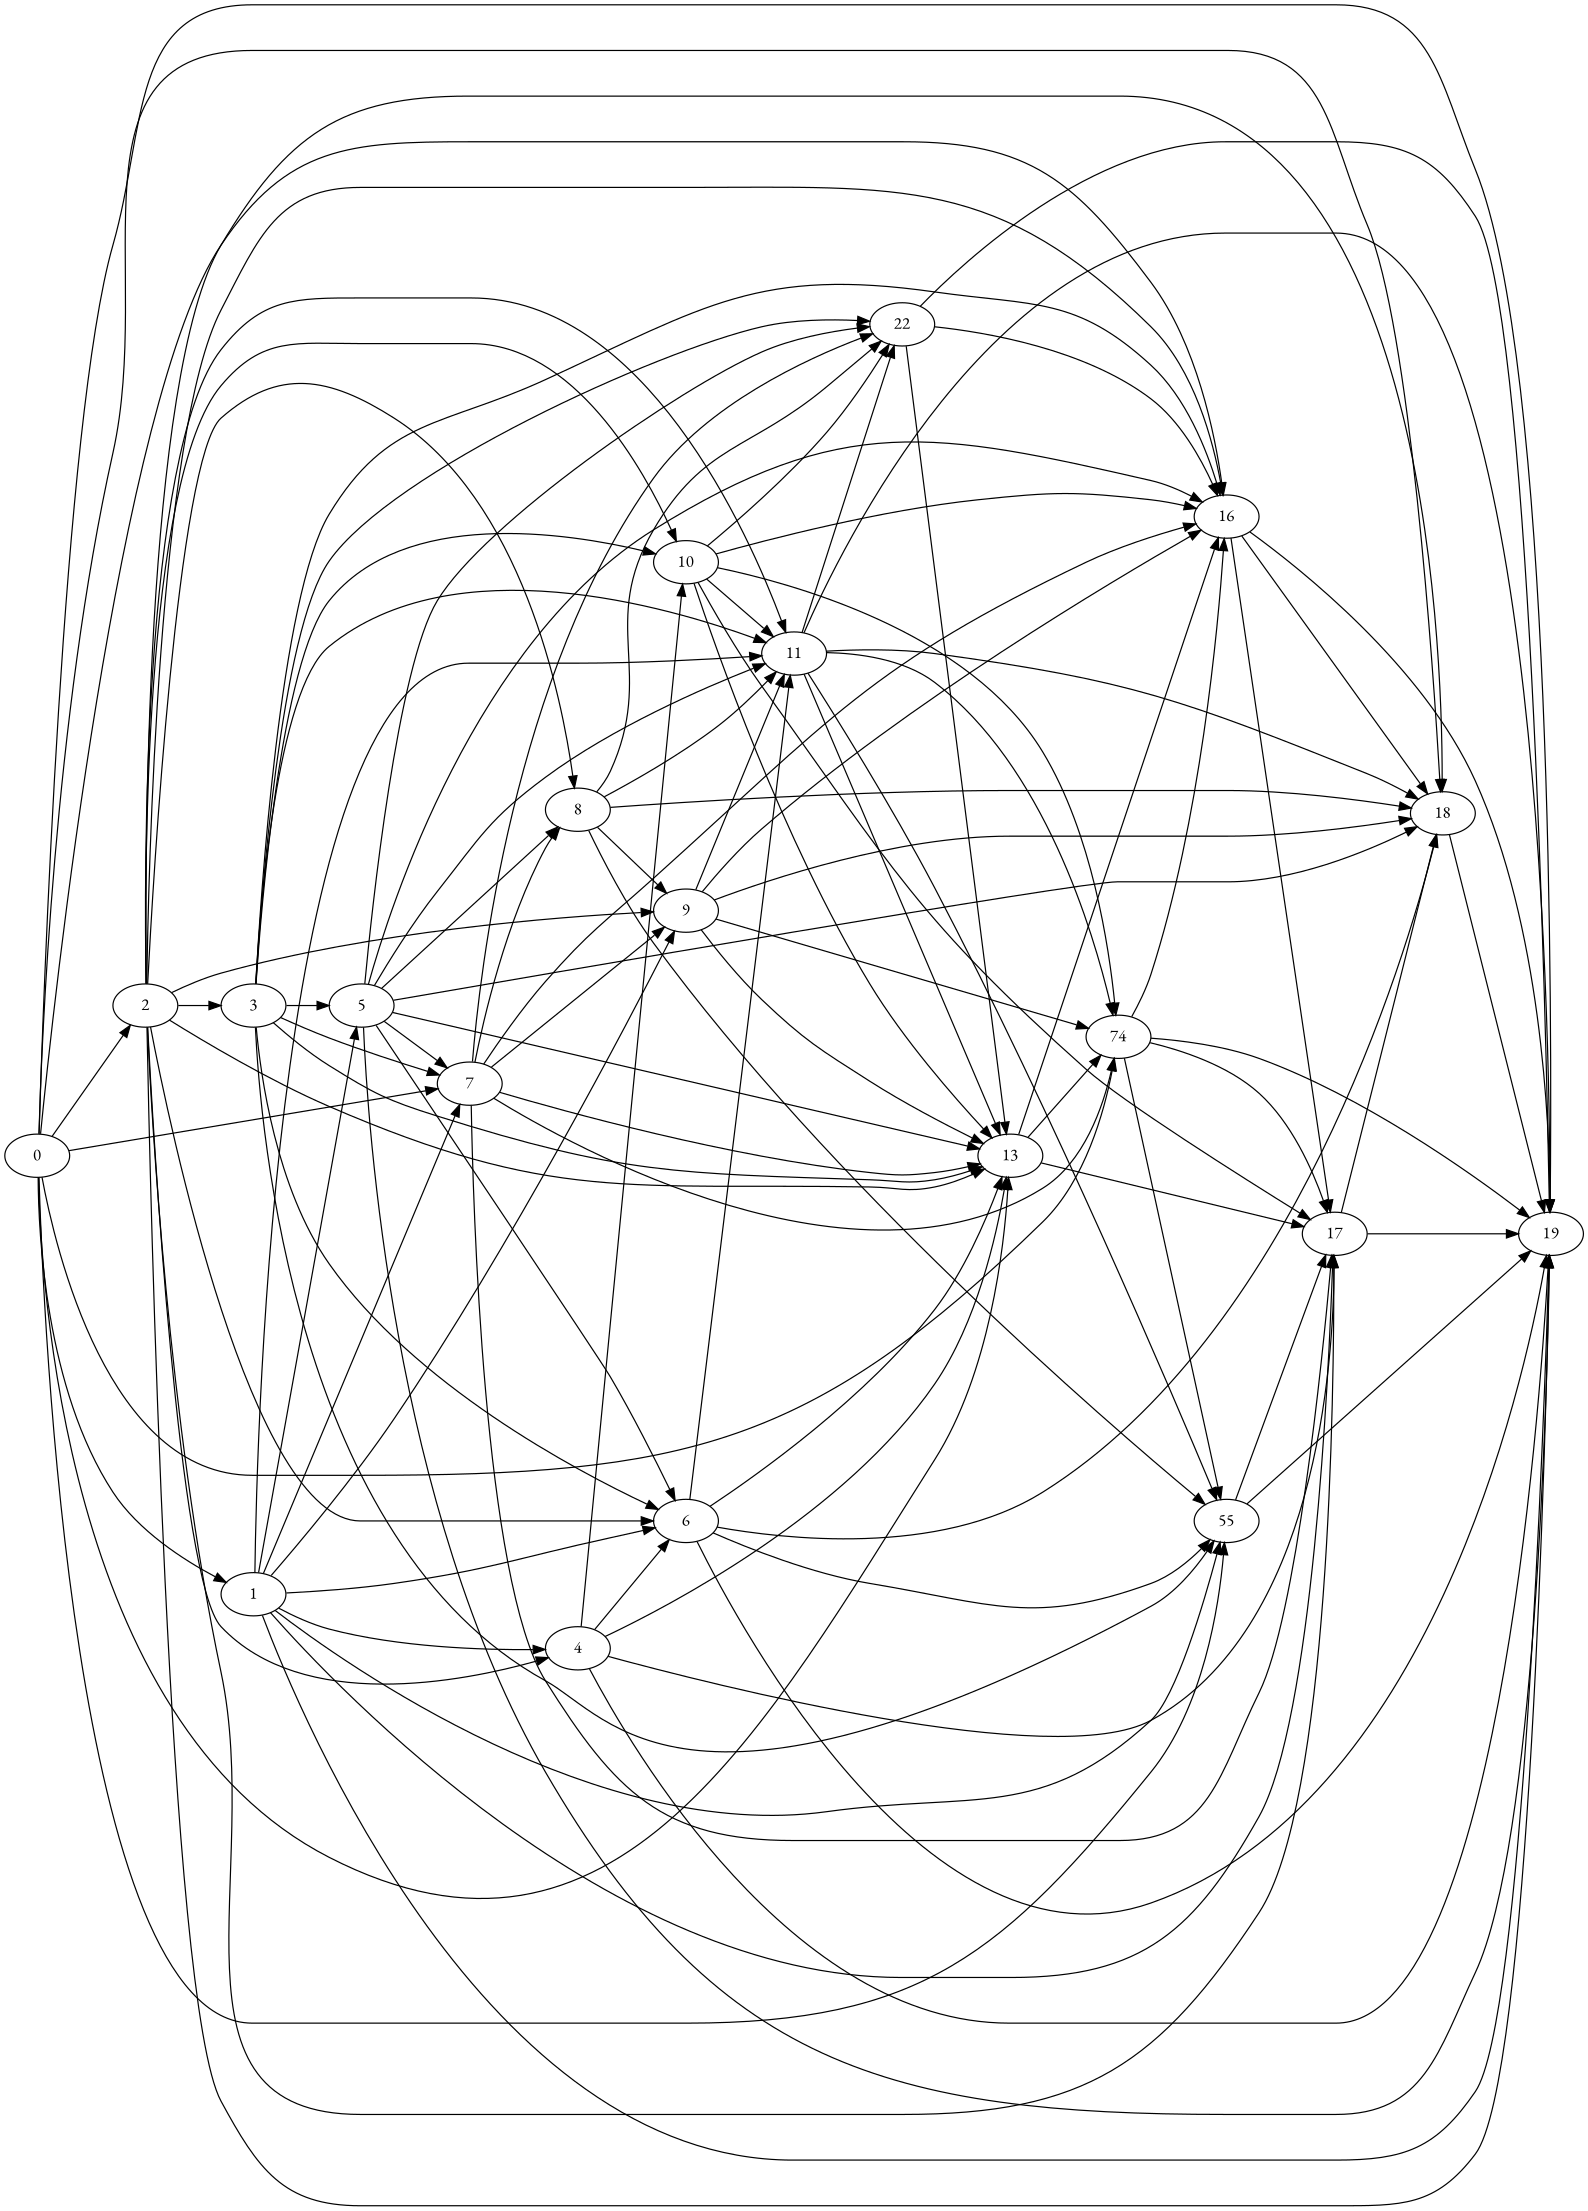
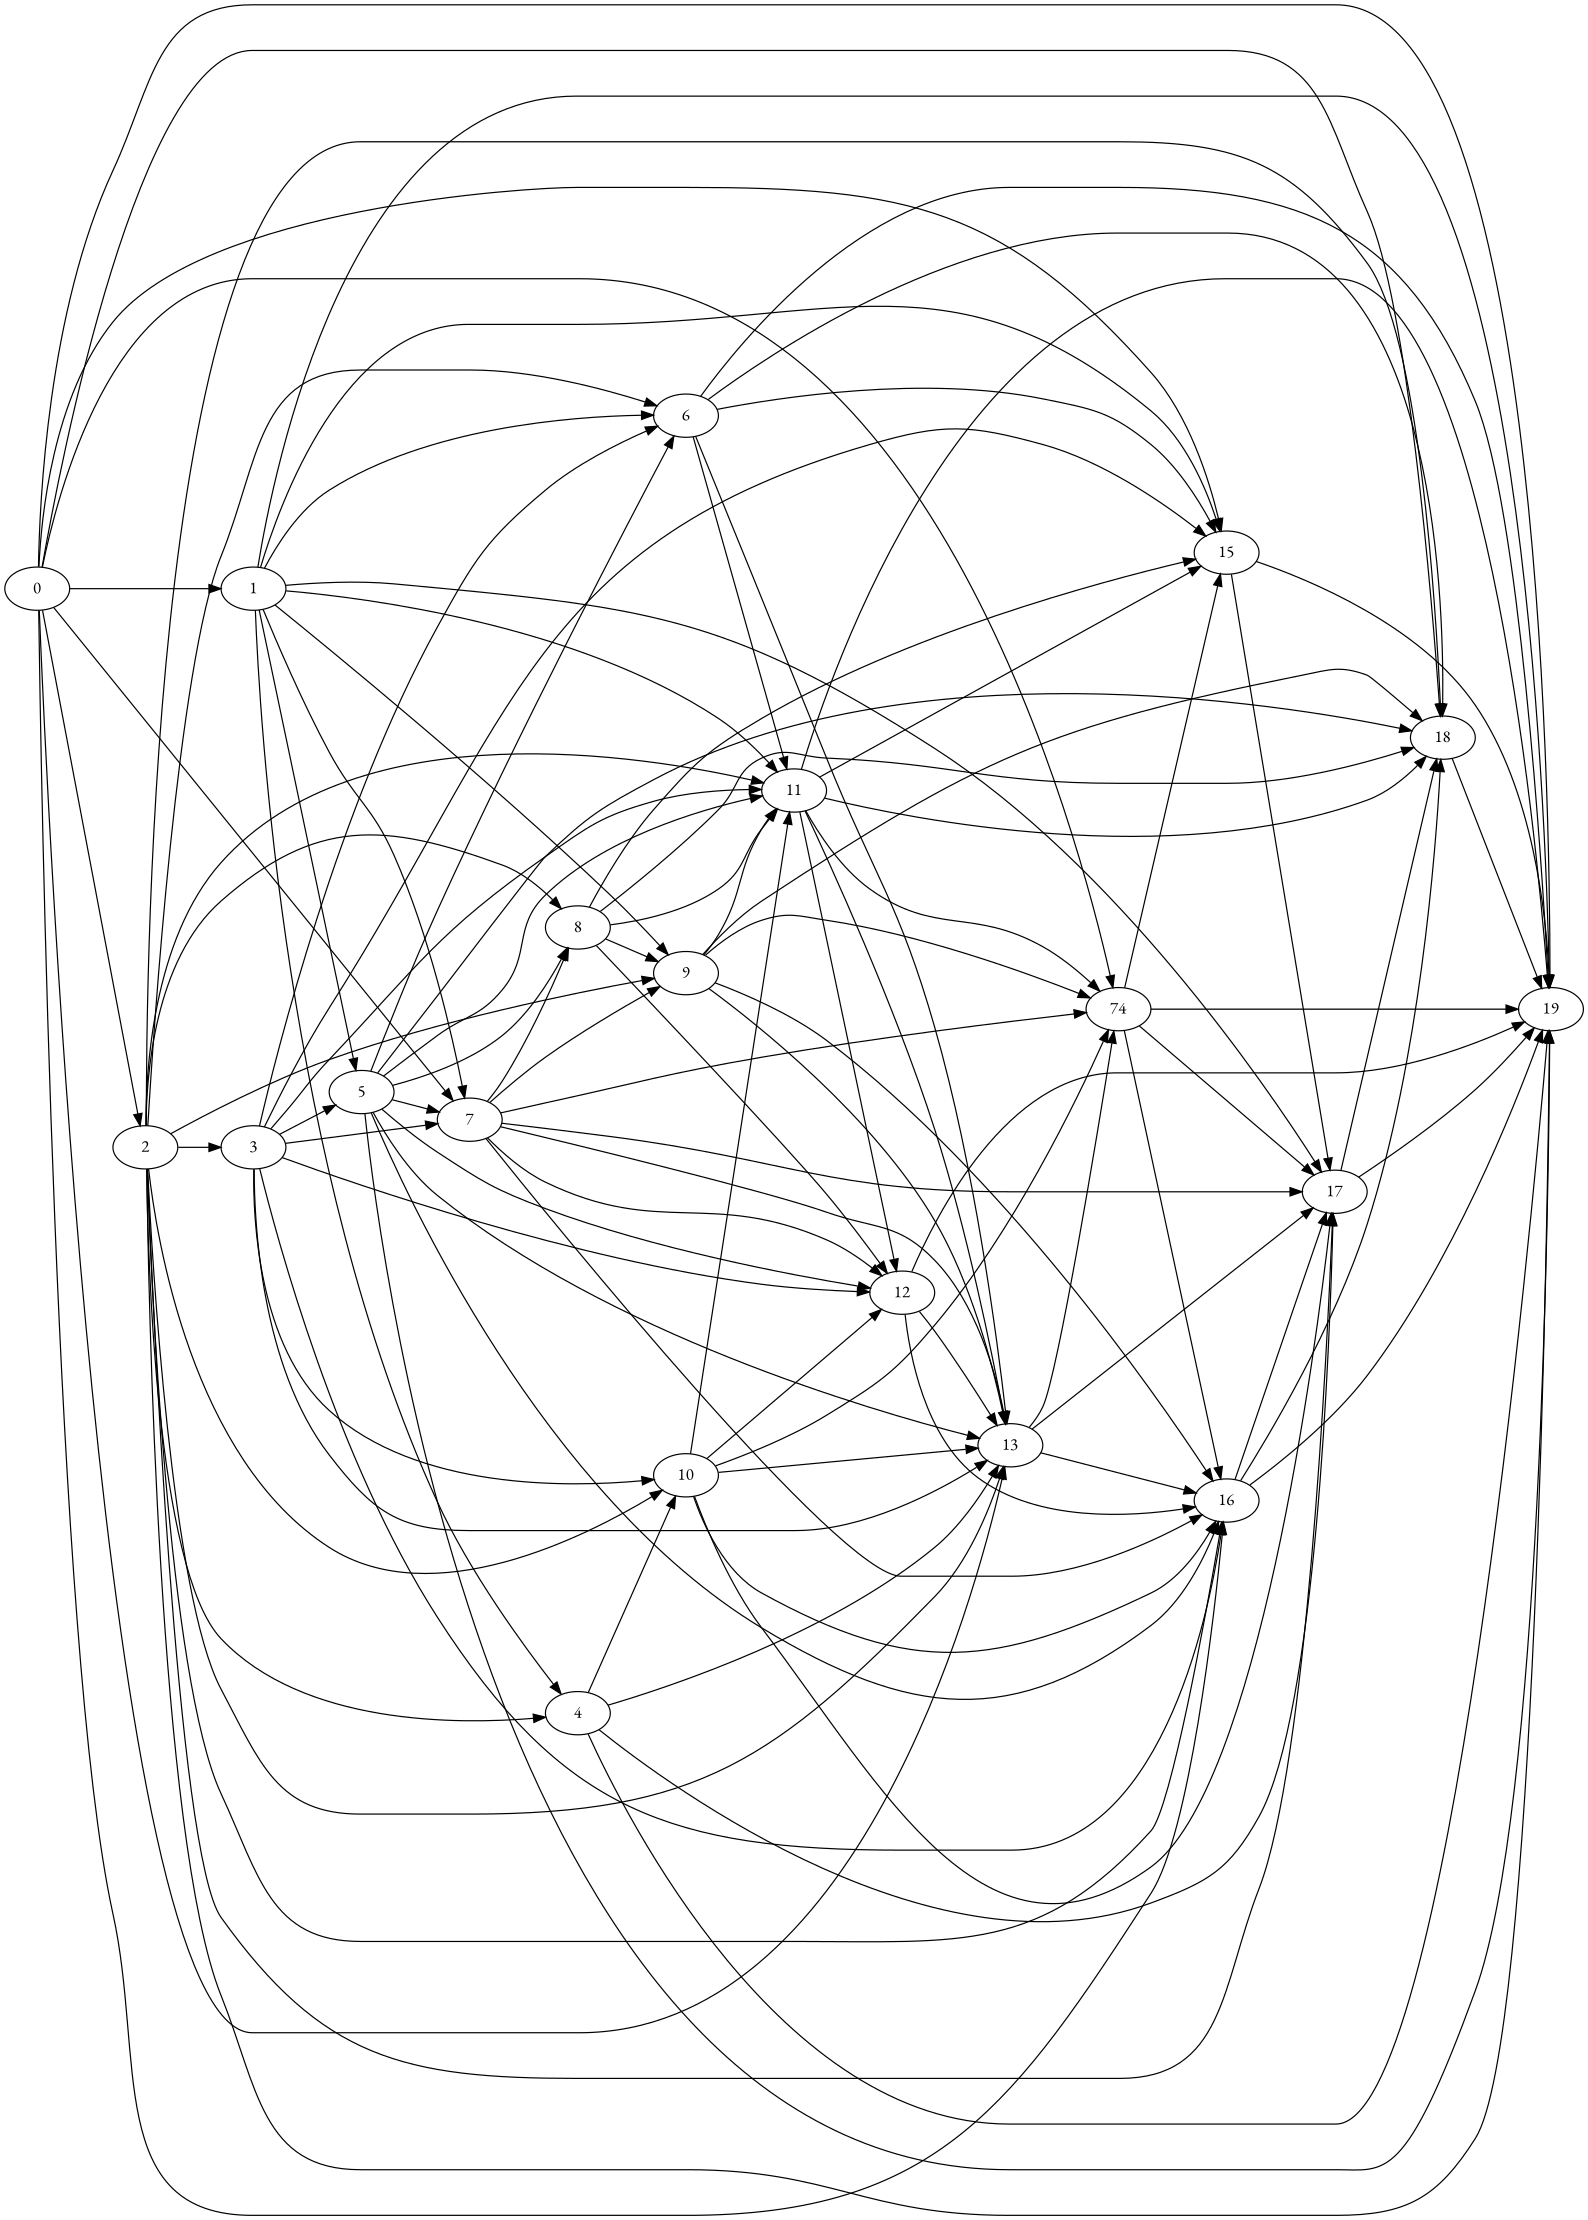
node "22": label "22" -> "12"
node "55": label "55" -> "15"
edge "4" -> "6": removed
